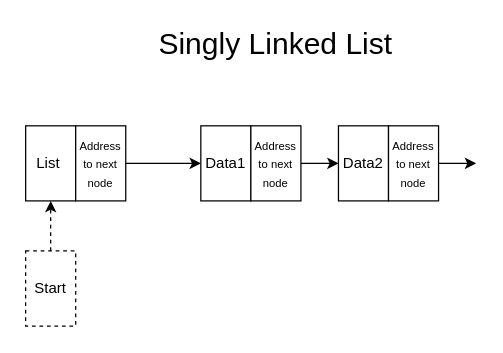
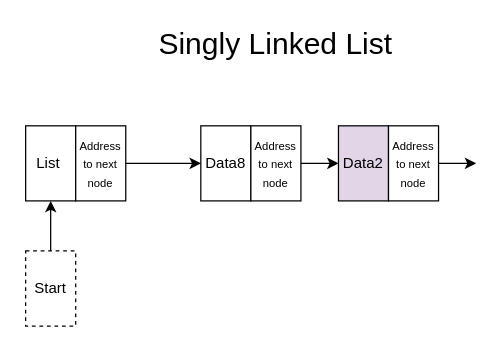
node "Data1": label "Data1" -> "Data8"
node "Data2": fillcolor #ffffff -> #e1d5e7
edge "Start" -> "List": style dashed -> solid
